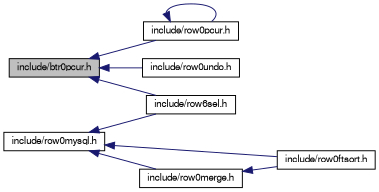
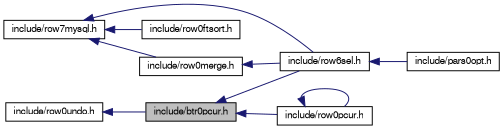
node "include/pars0opt.h": added
edge "include/row0undo.h" -> "include/btr0pcur.h": reversed
node "include/row0mysql.h": label "include/row0mysql.h" -> "include/row7mysql.h"
edge "include/row0ftsort.h" -> "include/row0merge.h": now "include/row6sel.h" -> "include/row0merge.h"
